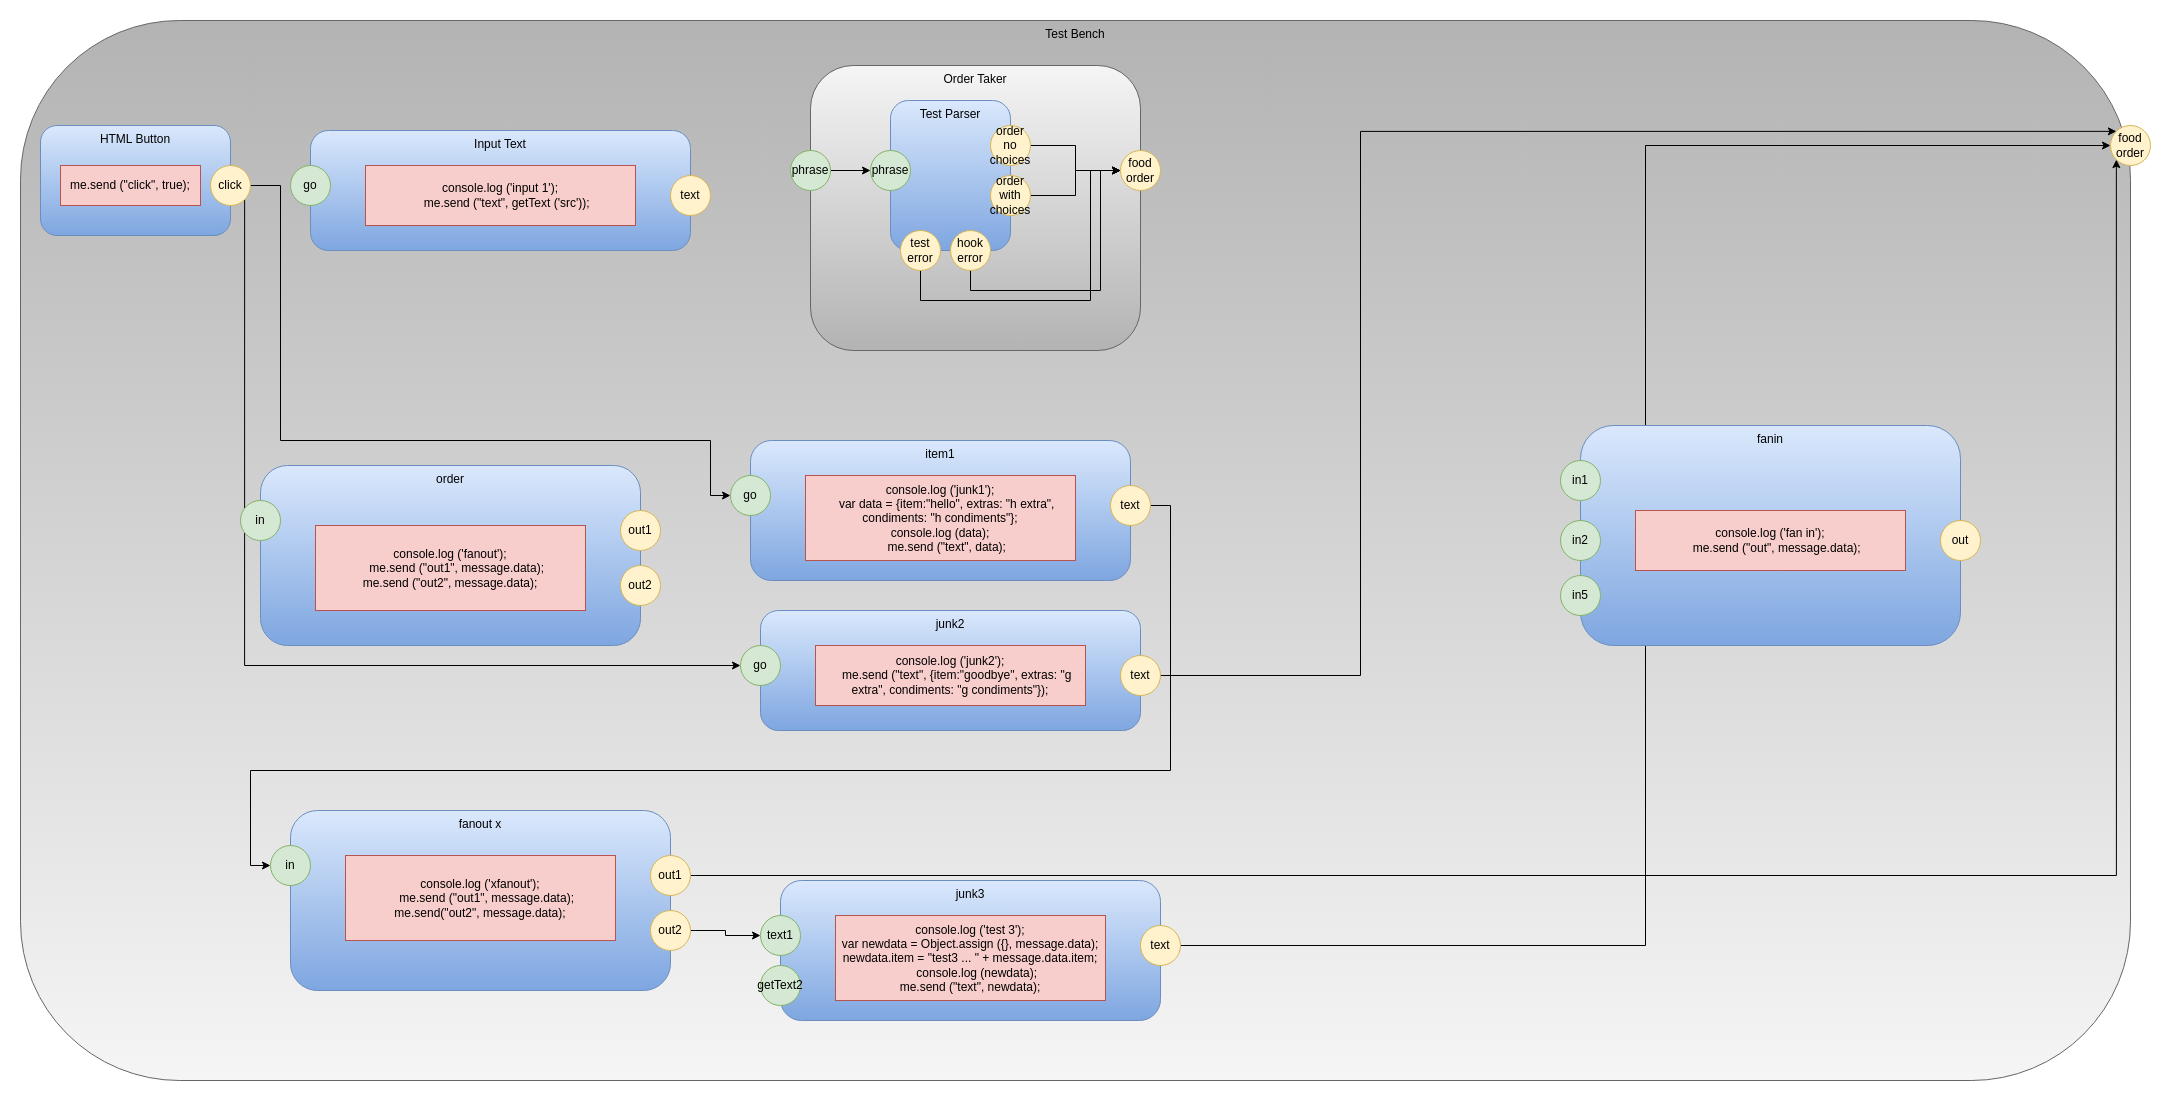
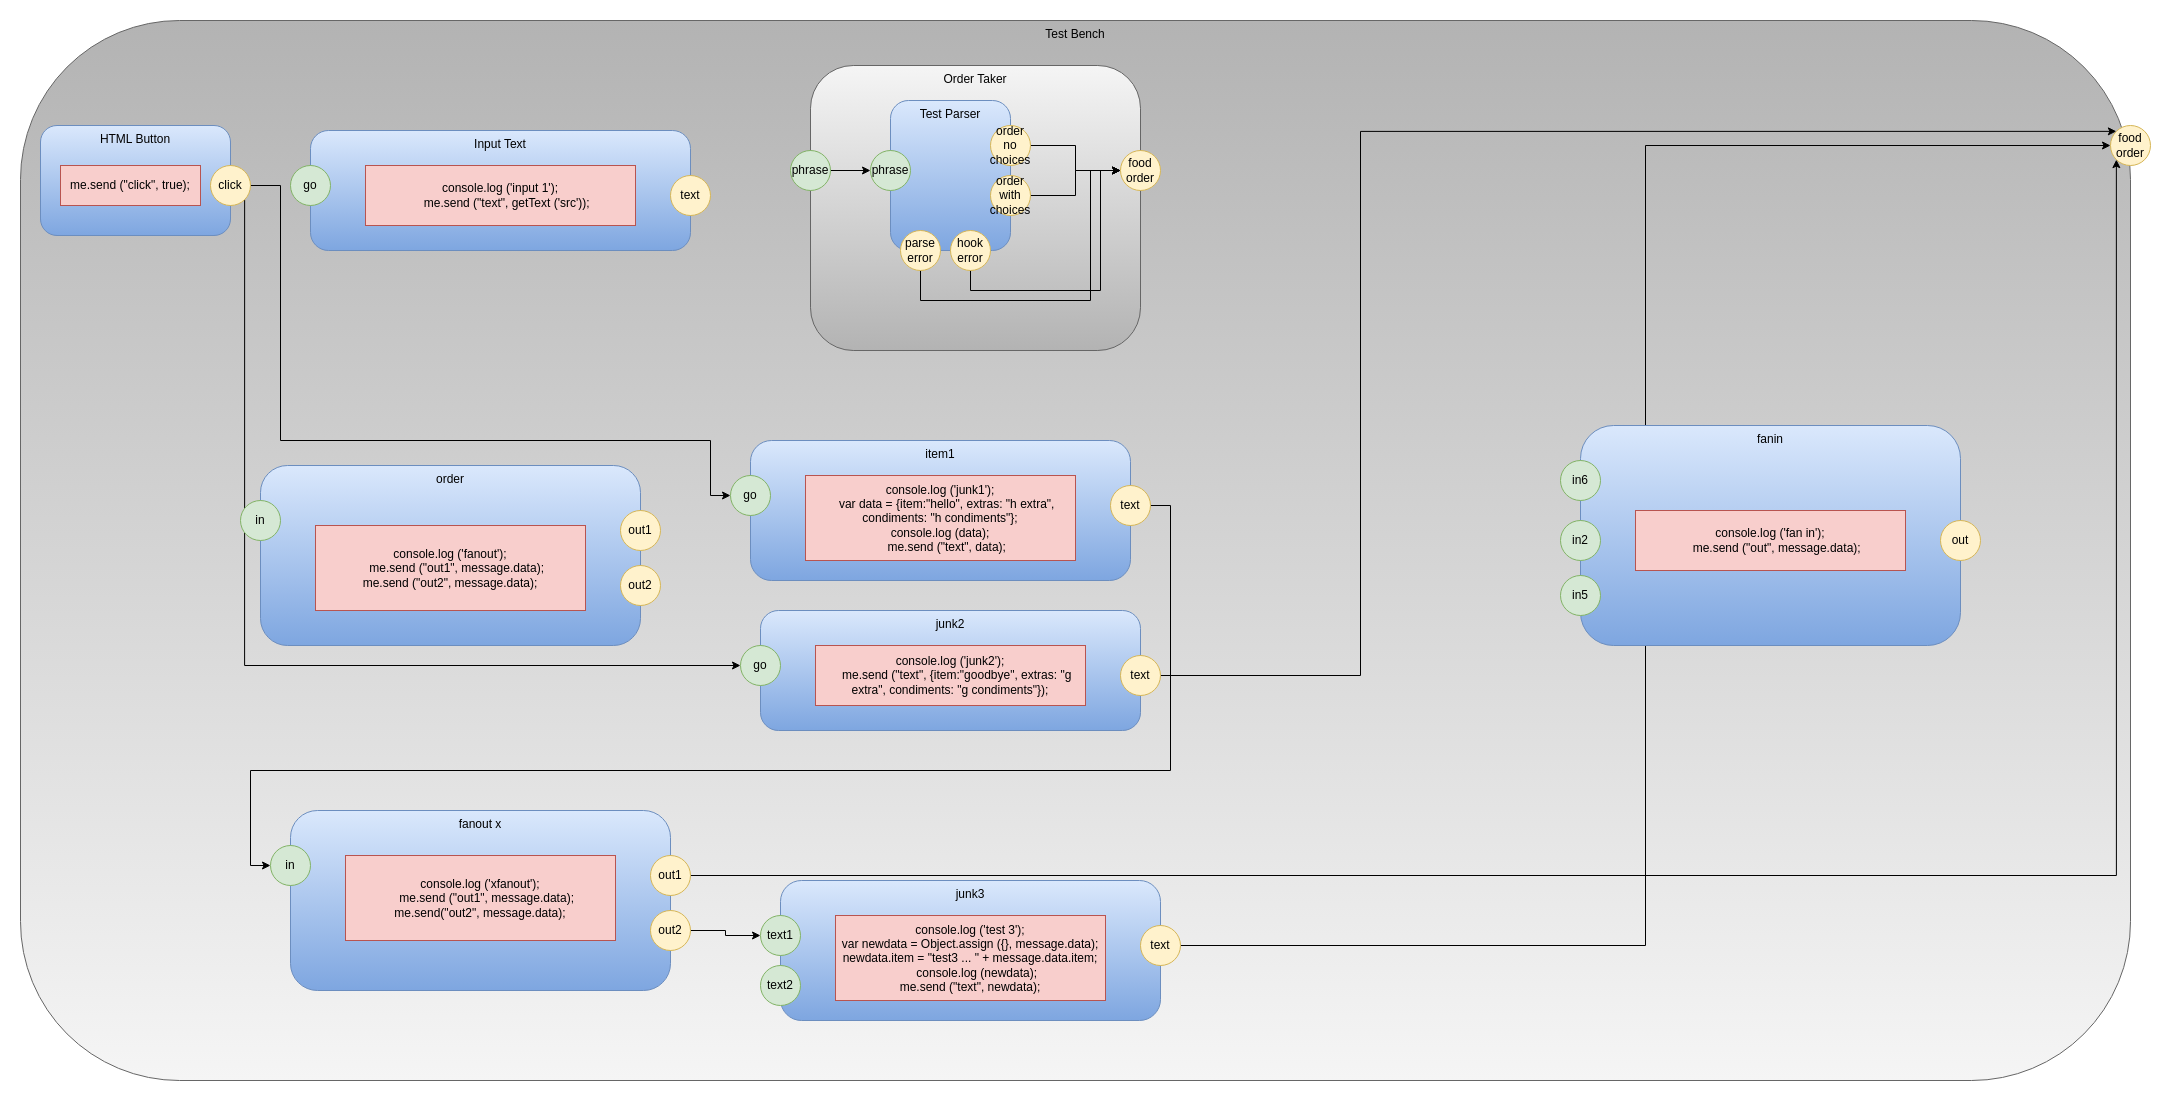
node "test error": label "test error" -> "parse error"
node "in1": label "in1" -> "in6"
node "getText2": label "getText2" -> "text2"
